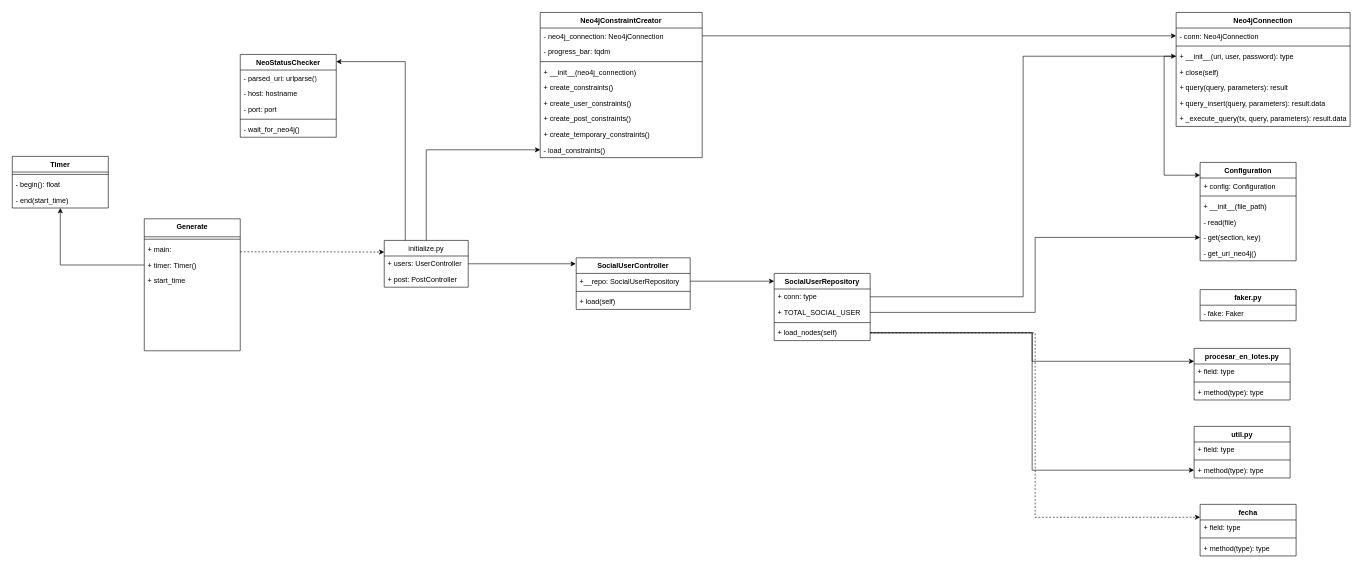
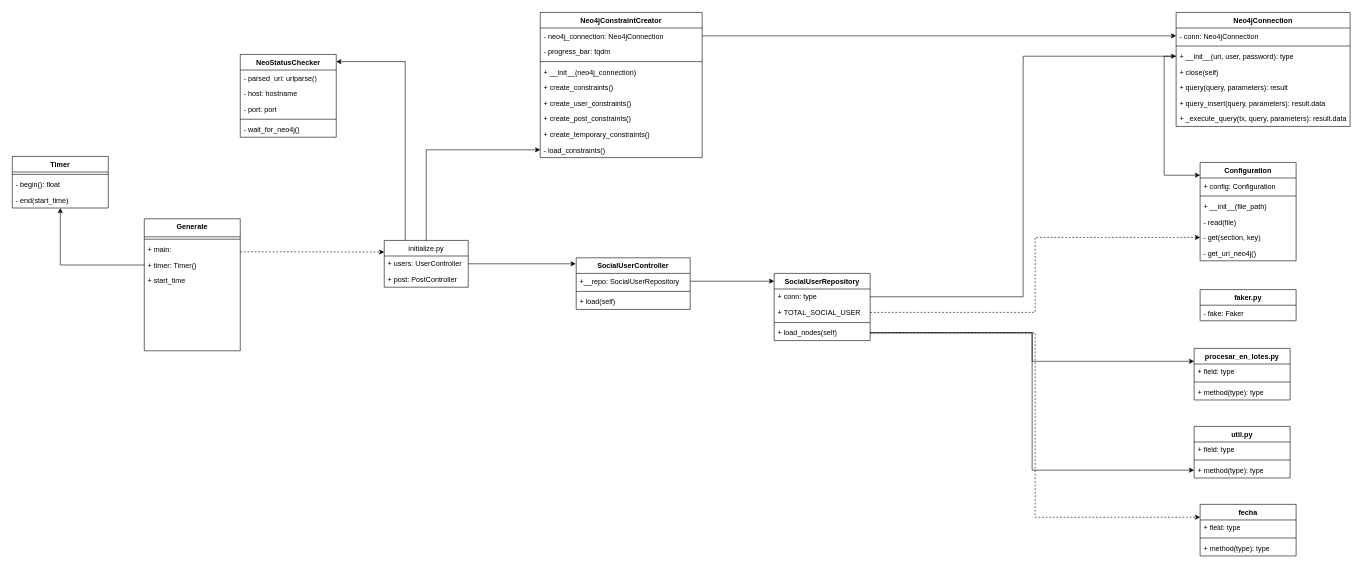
edge "+ TOTAL_SOCIAL_USER" -> "- get(section, key)": style solid -> dashed
